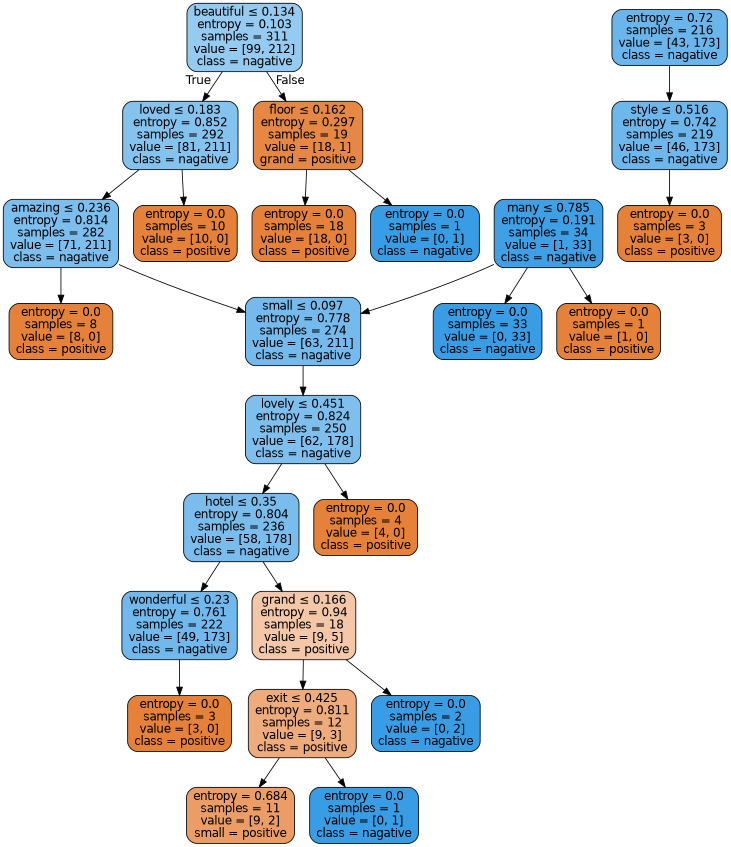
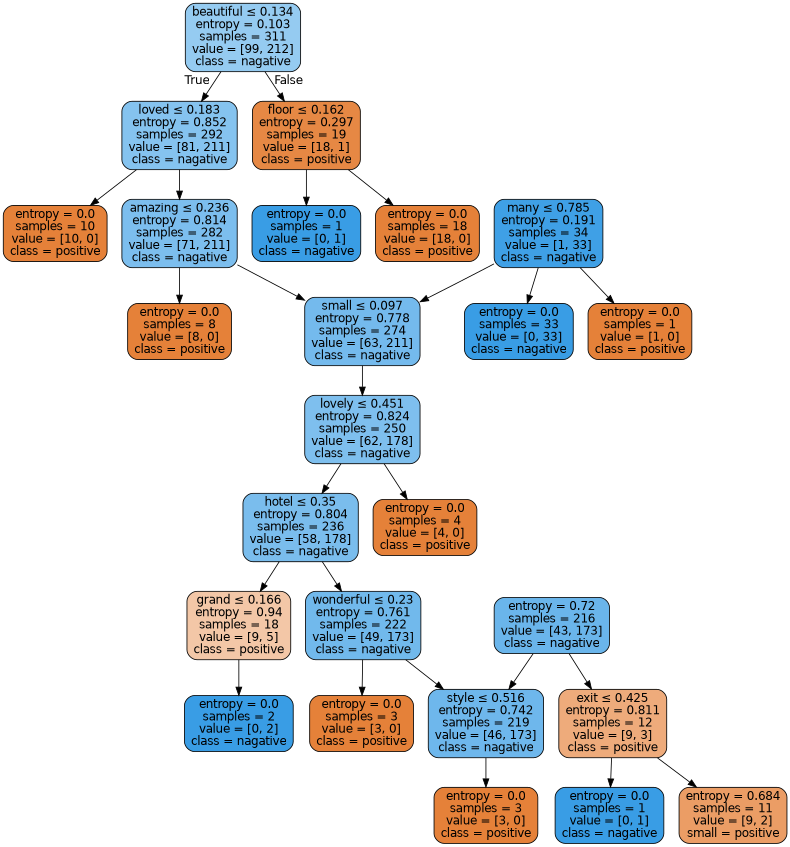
node "floor ≤ 0.162": text "grand = positive" -> "class = positive"
edge "grand ≤ 0.166" -> "exit ≤ 0.425": now "entropy = 0.72" -> "exit ≤ 0.425"
edge "wonderful ≤ 0.23" -> "style ≤ 0.516": added
